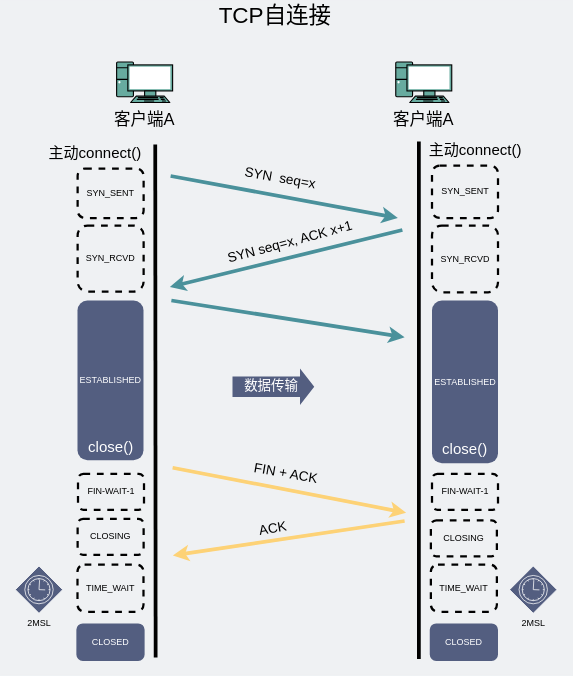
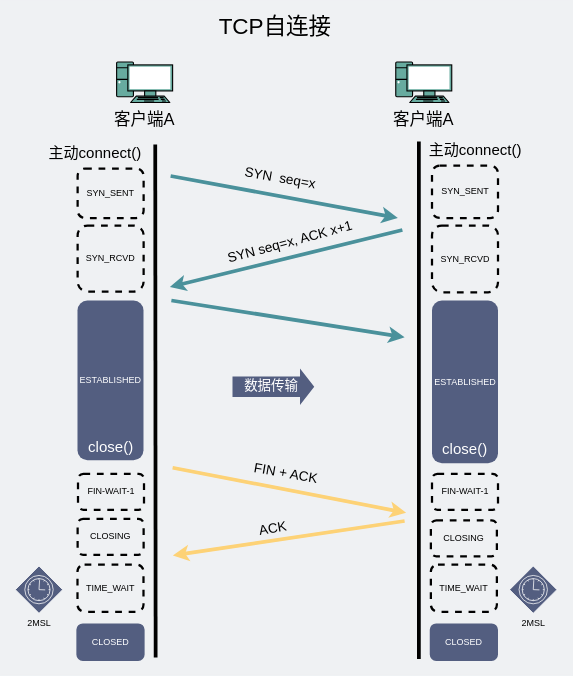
node "TCP自连接": moved (275, 15) -> (275, 26)
